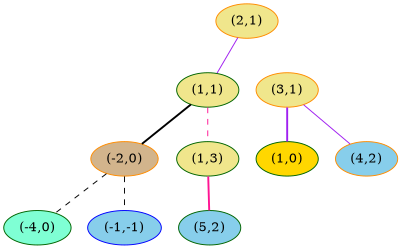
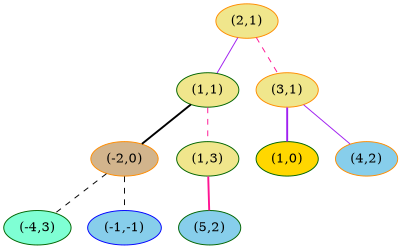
edge "(2,1)" -- "(3,1)": added
node "(-4,0)": label "(-4,0)" -> "(-4,3)"
